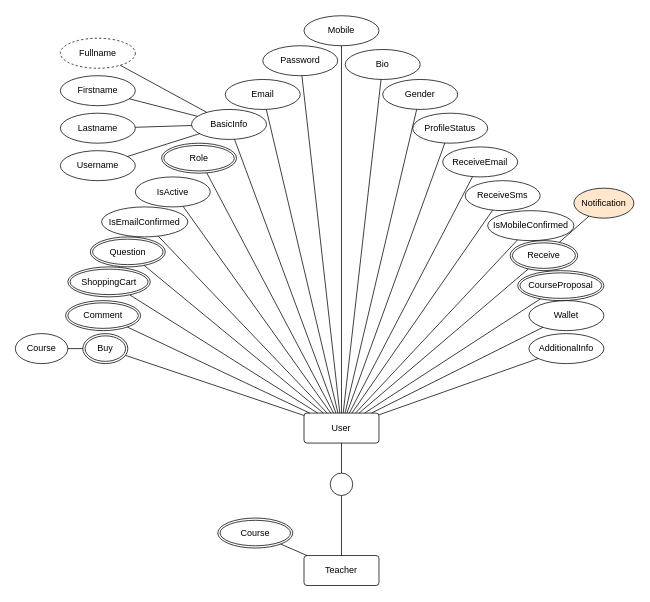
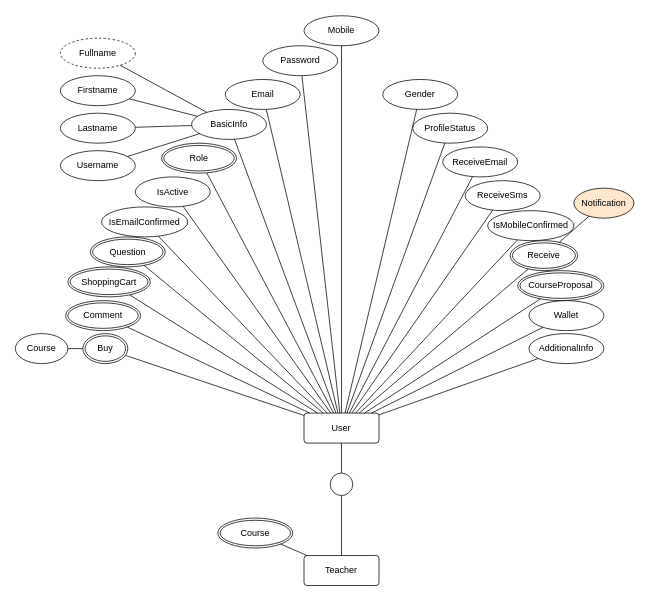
node "Bio": removed
edge "Bio" -- "User": removed
